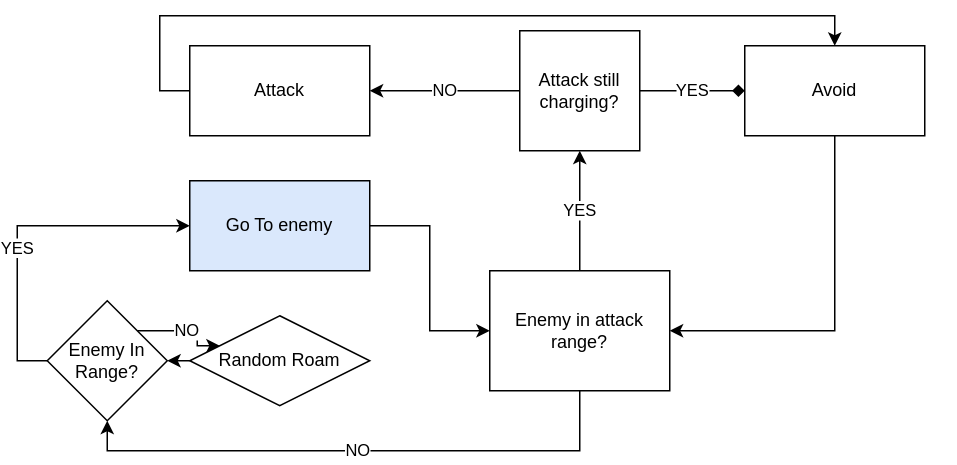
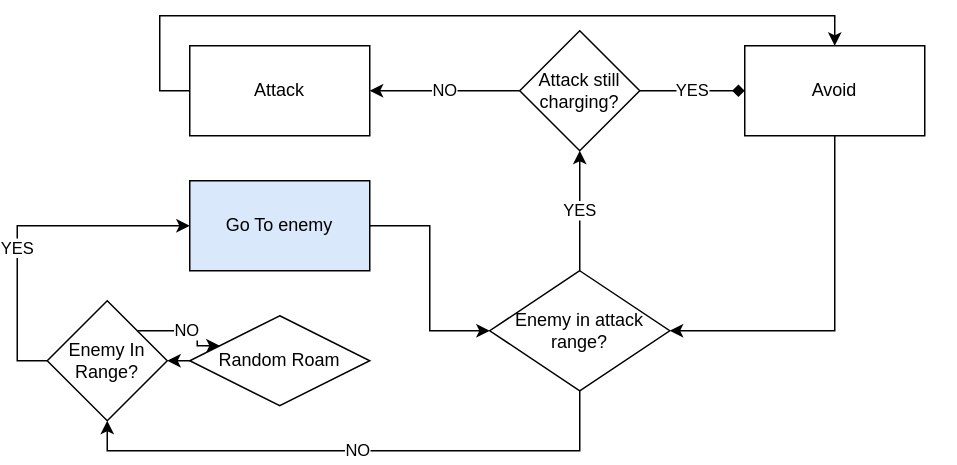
node "Attack still charging?": shape rectangle -> diamond
node "Enemy in attack range?": shape rectangle -> diamond
